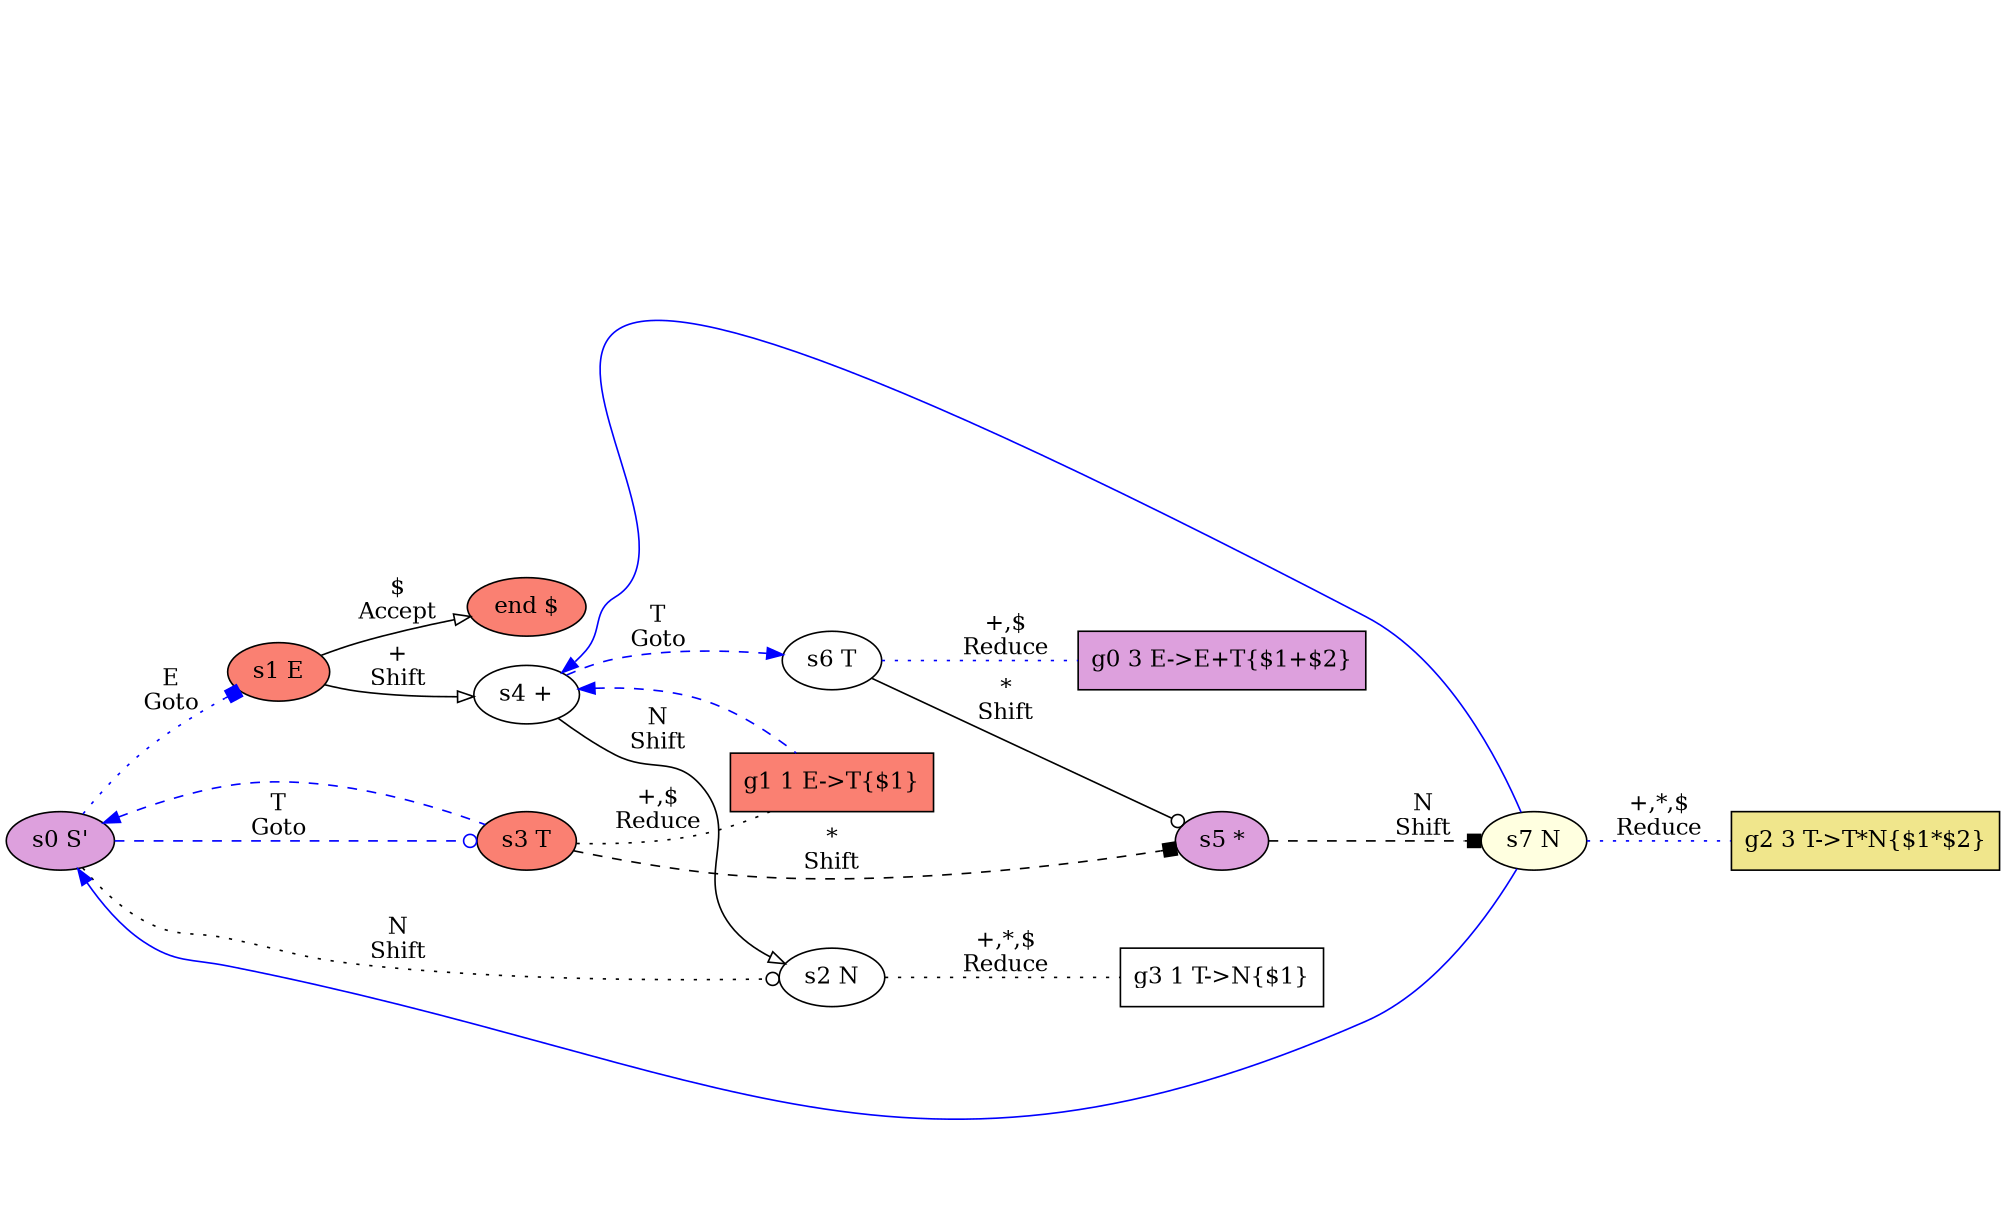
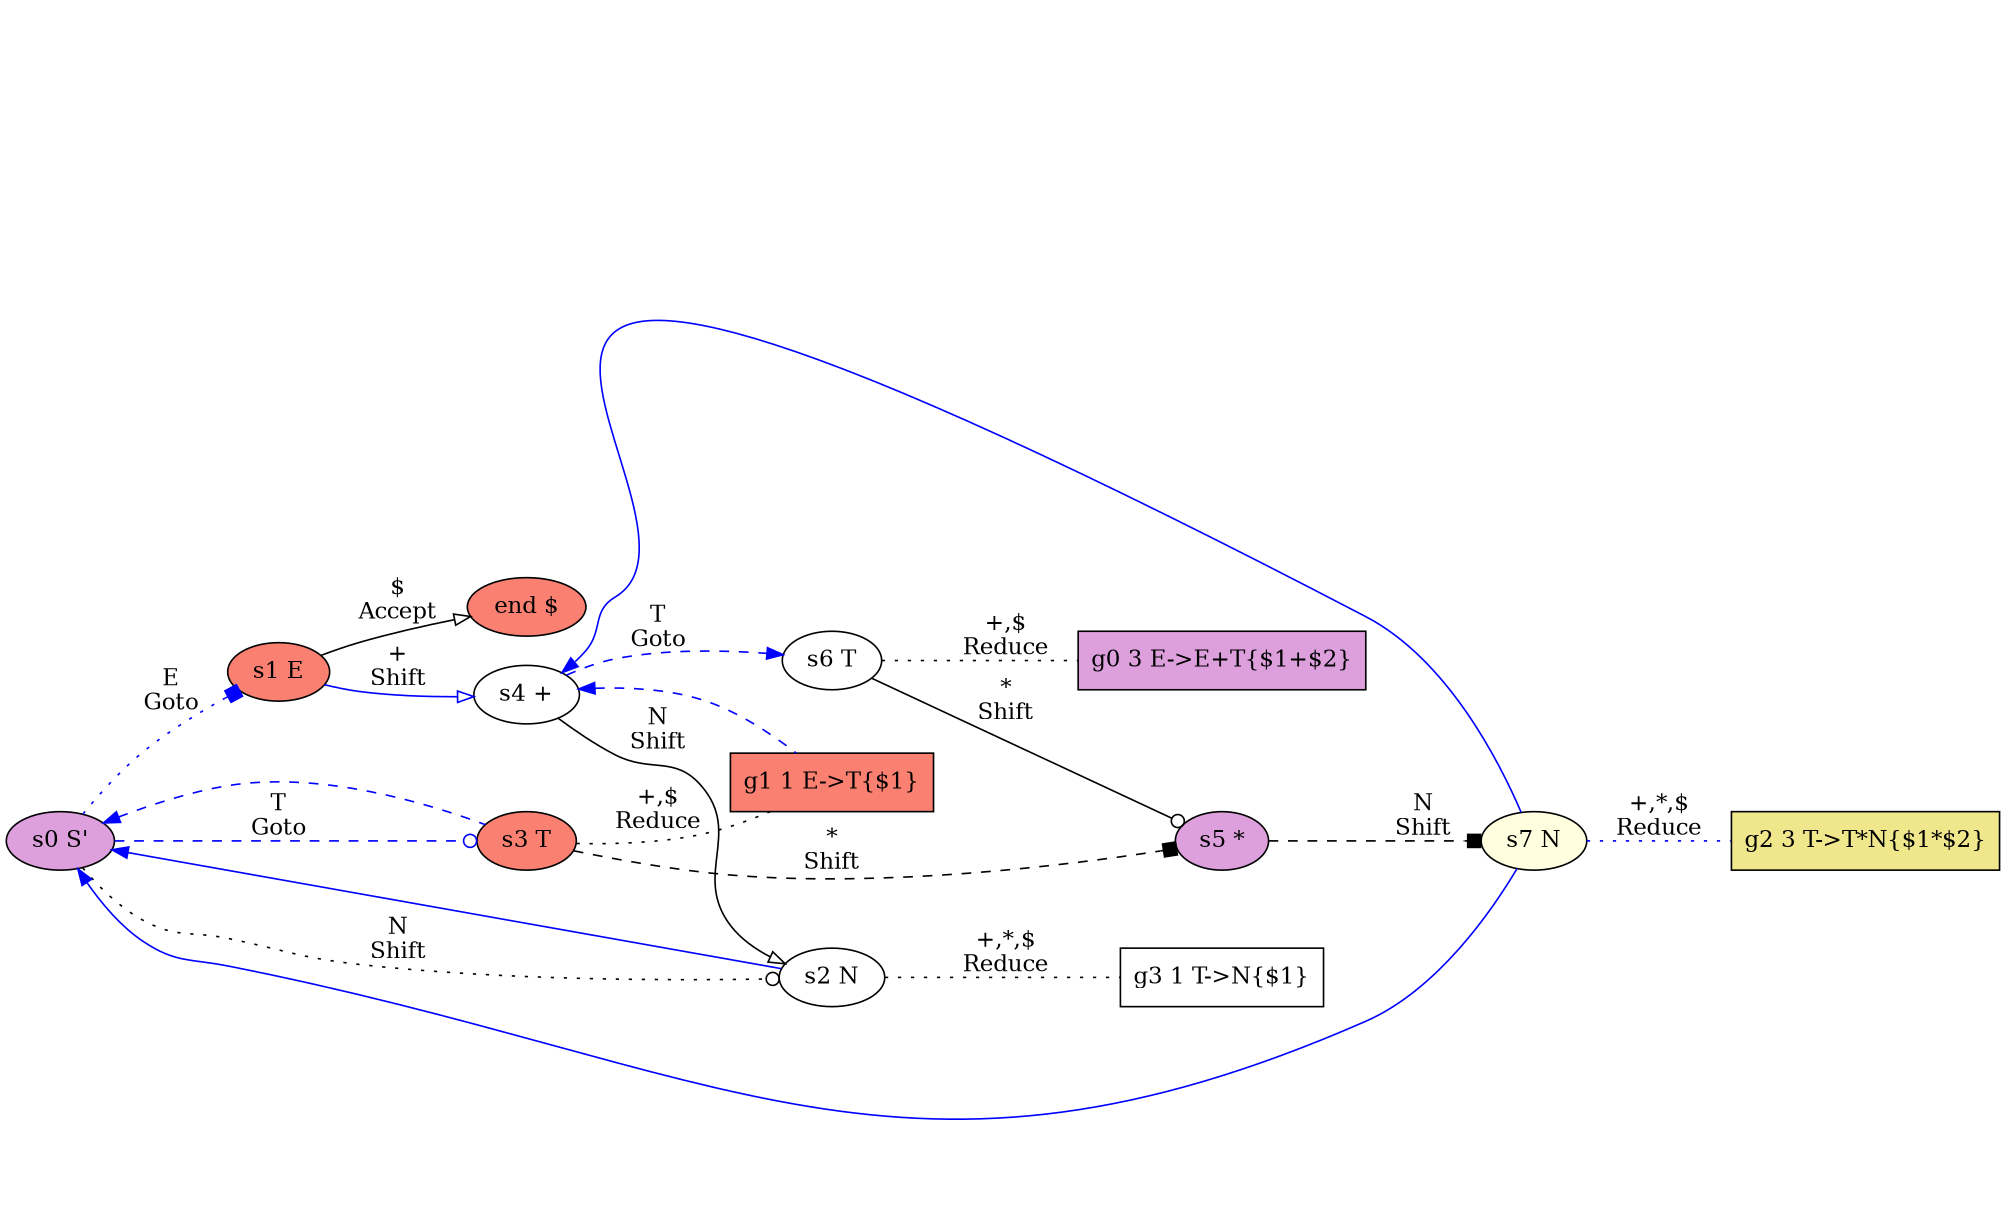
edge "s6 T" -- "g0 3 E->E+T{$1+$2}": color blue -> black
edge "s1 E" -> "s4 +": color black -> blue
edge "s2 N" -> "s0 S'": added
